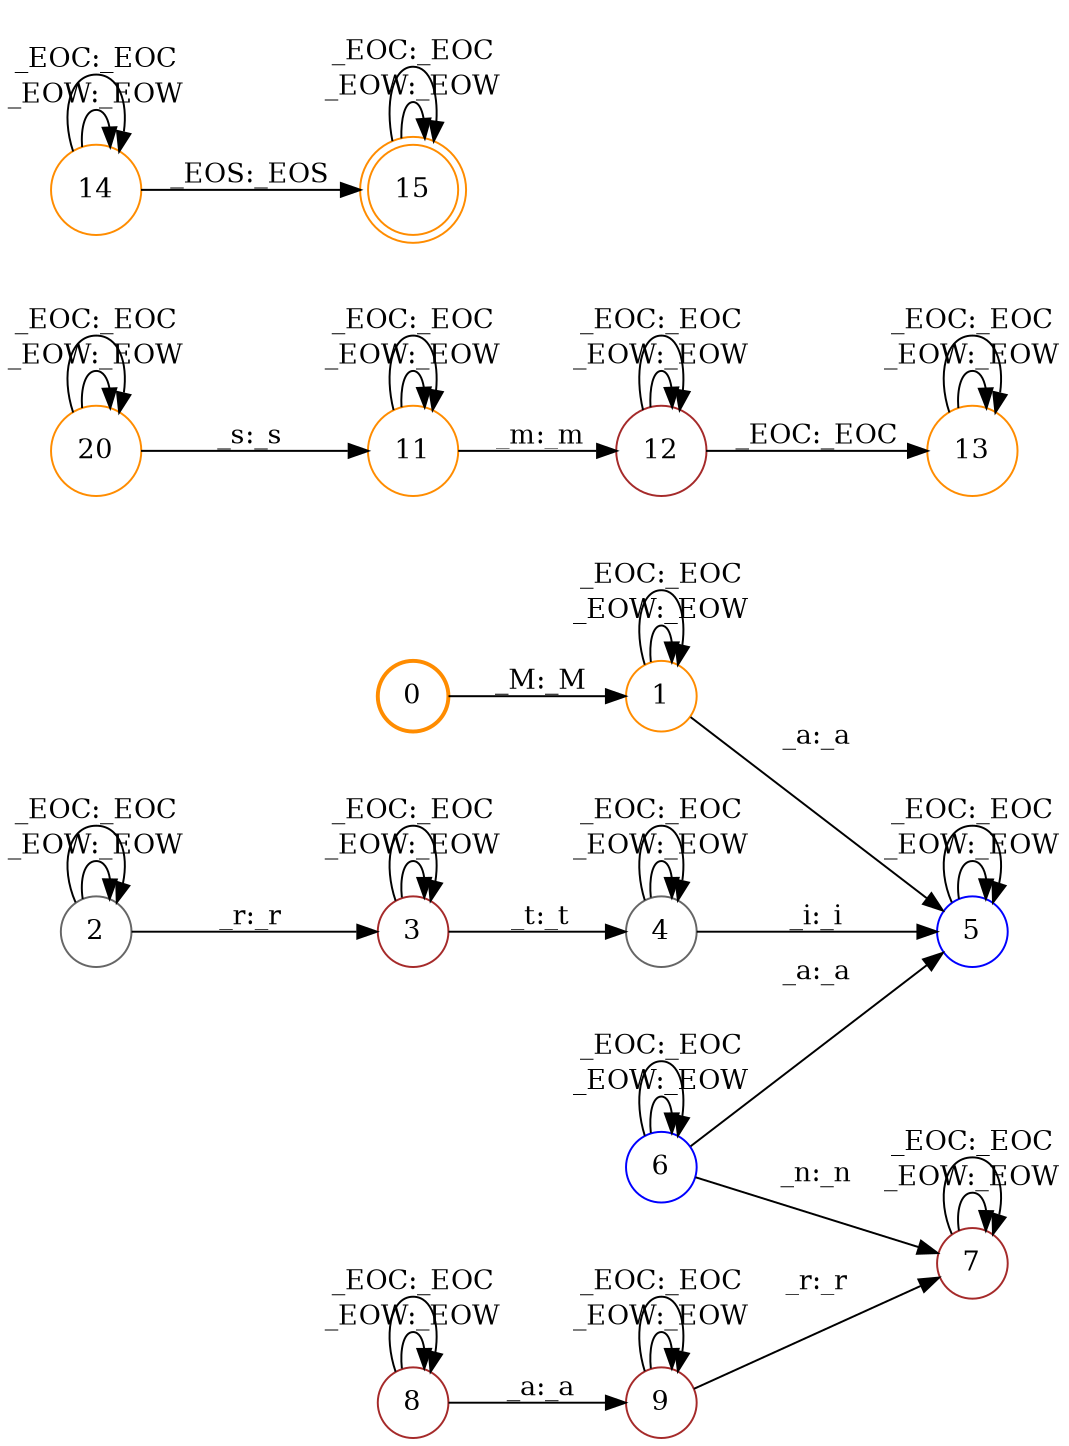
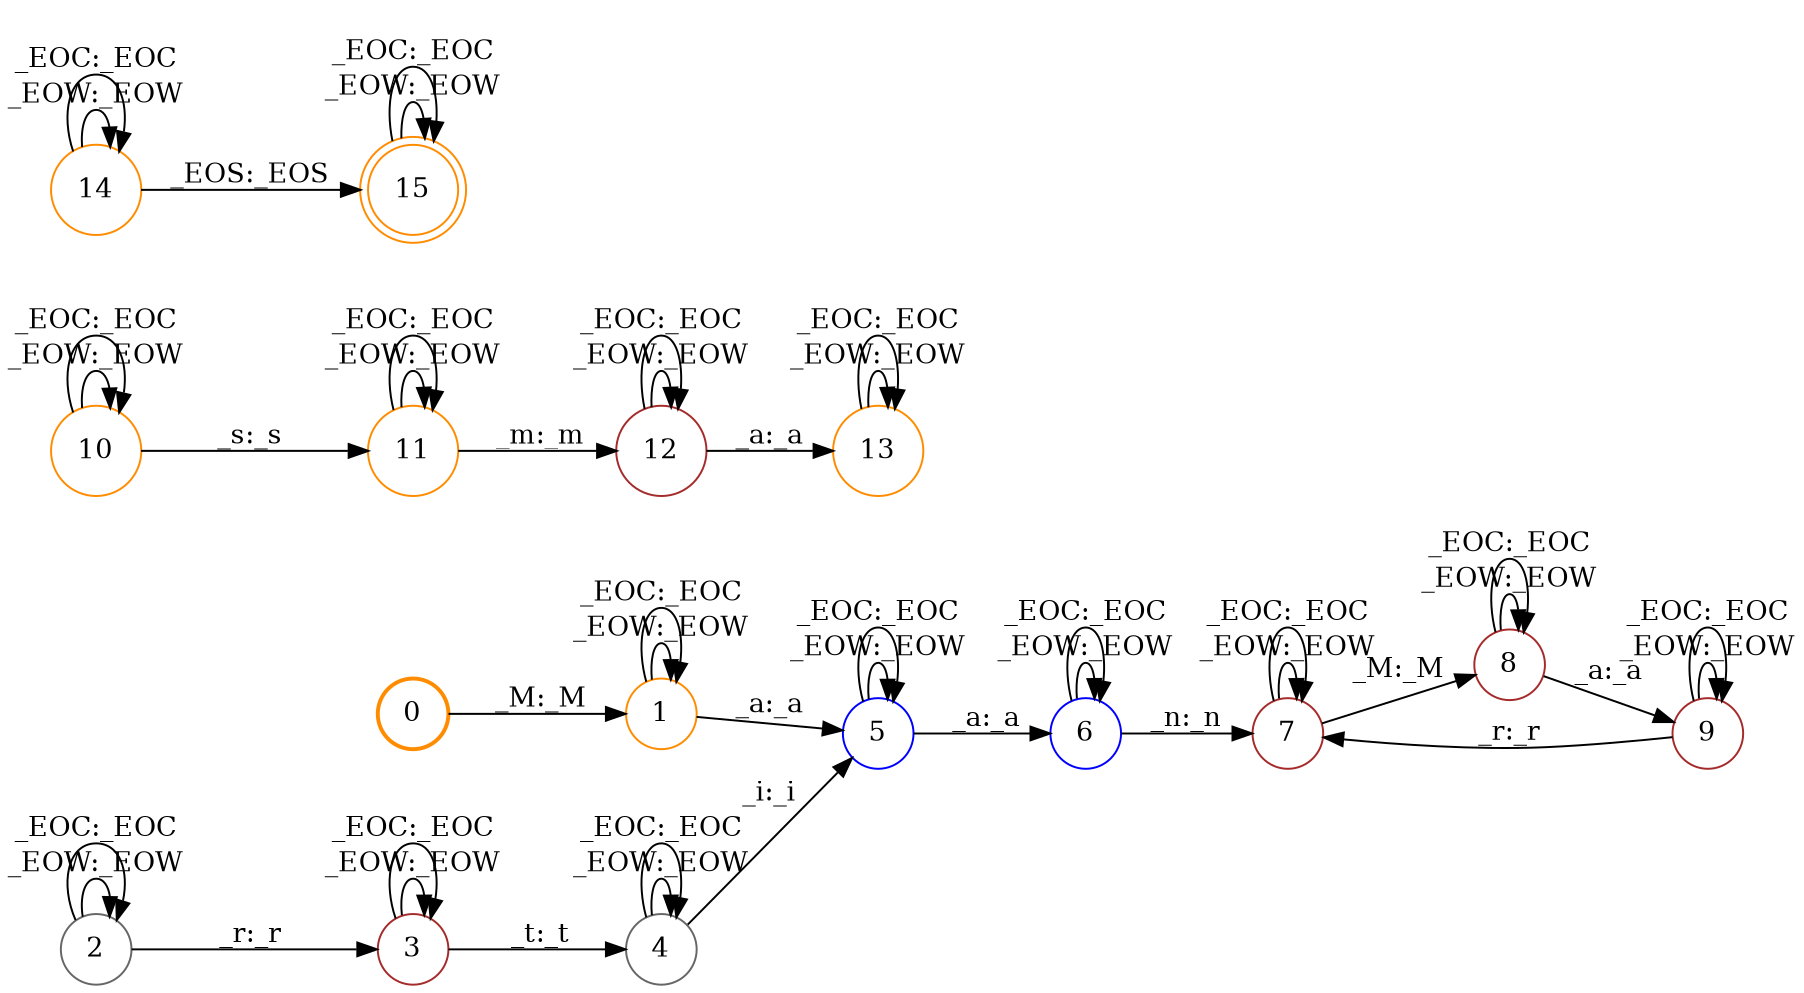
edge "12" -> "13": label "_EOC:_EOC" -> "_a:_a"
node "20": label "20" -> "10"
edge "7" -> "8": added, label "_M:_M"
edge "6" -> "5": reversed
